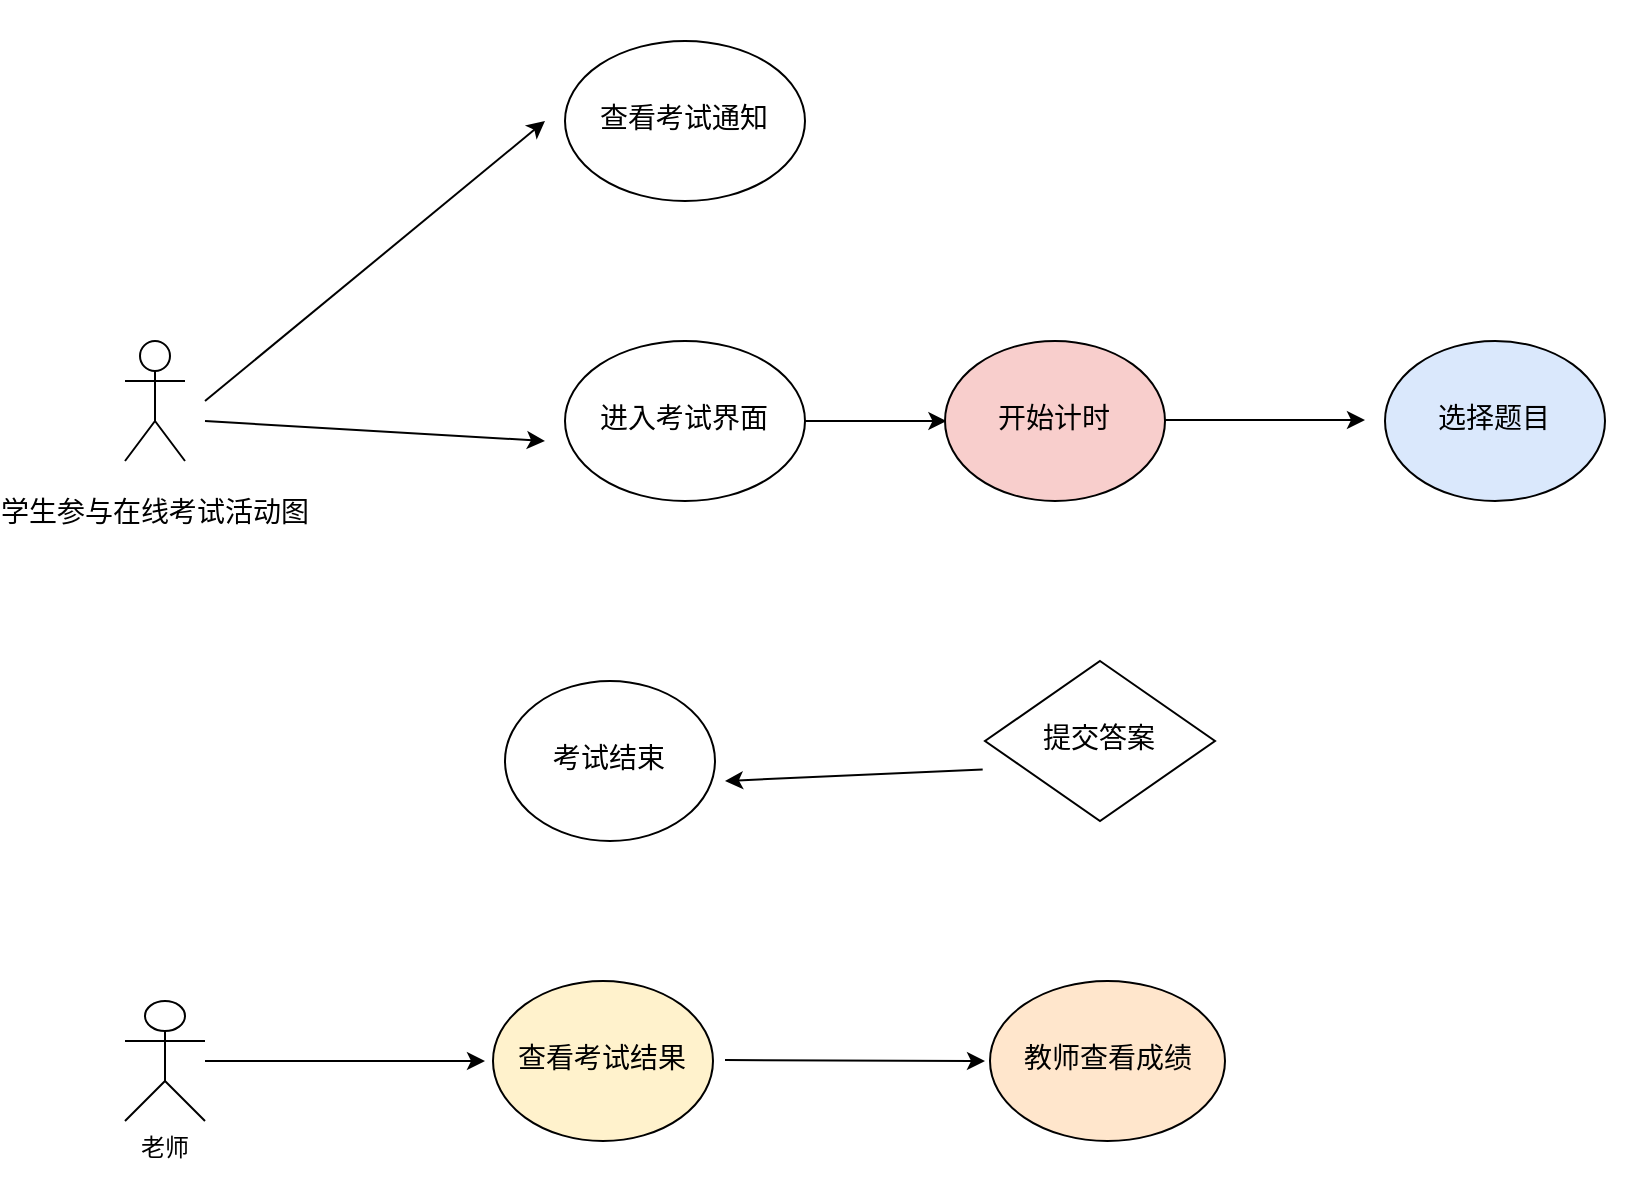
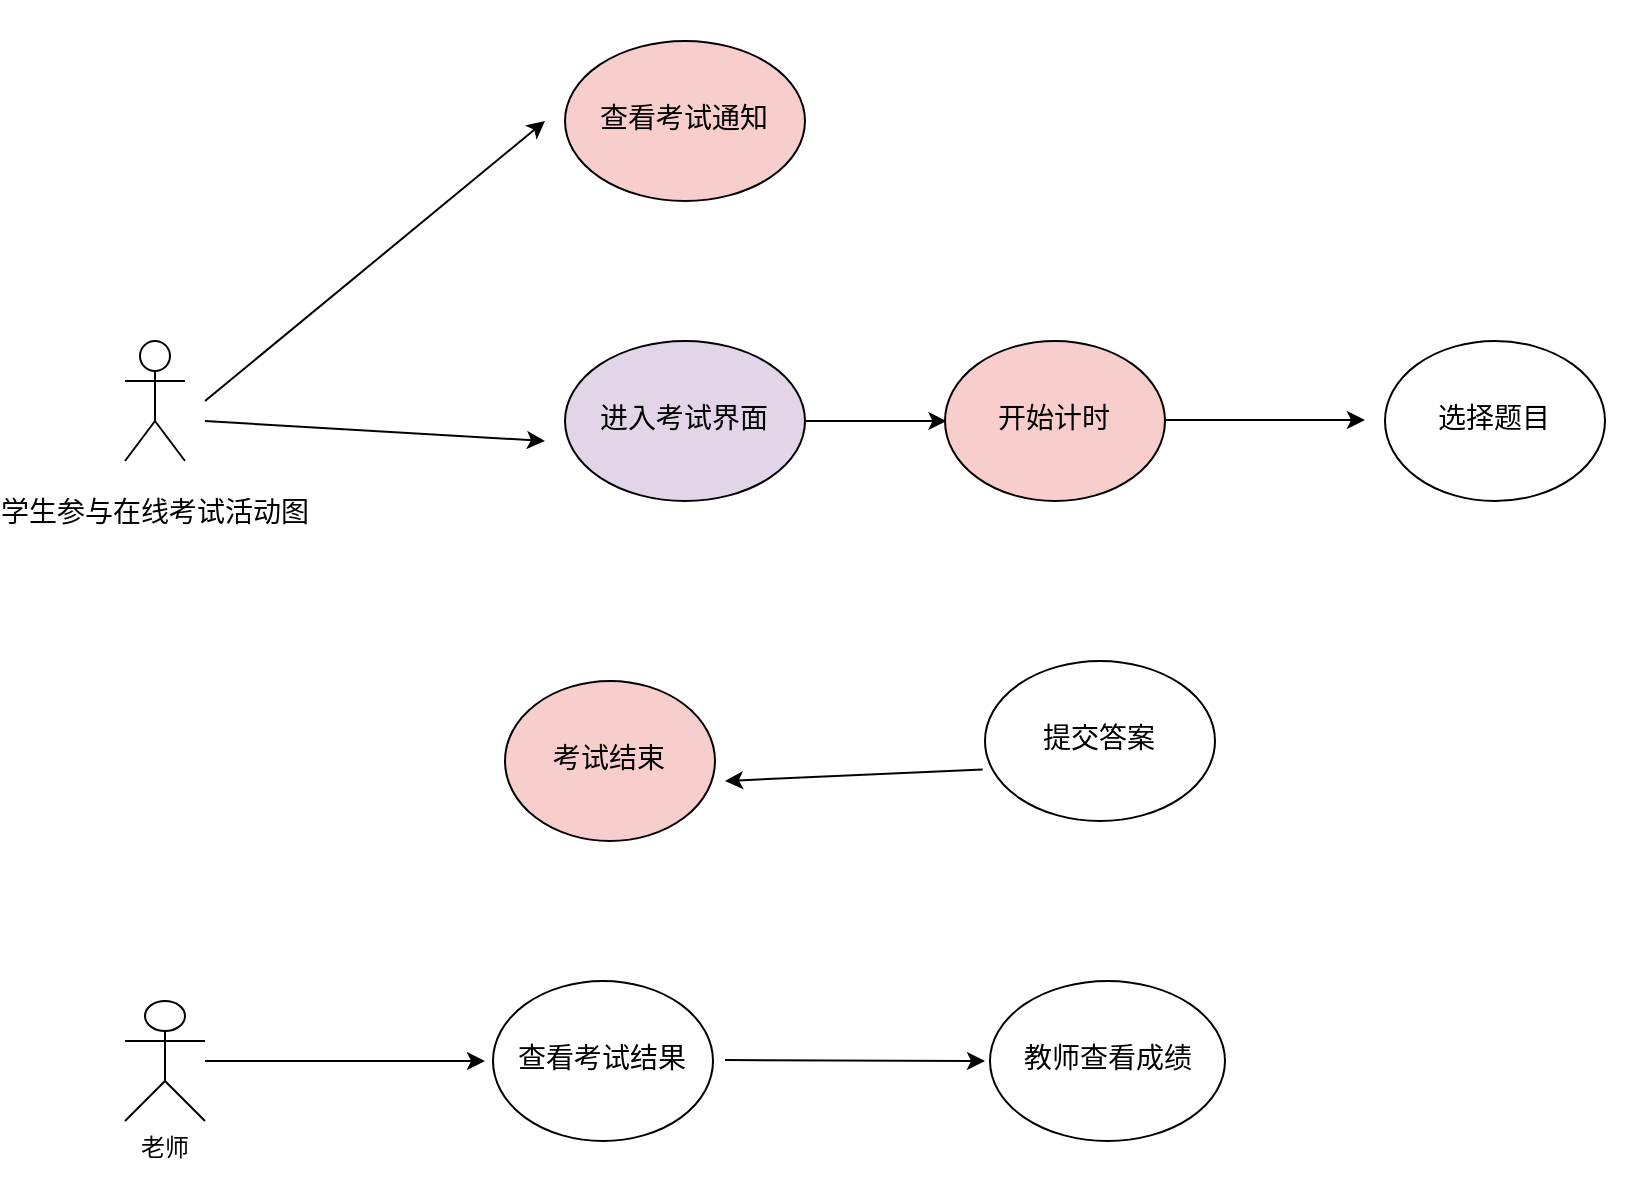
node "查看考试通知": fillcolor #ffffff -> #f8cecc
node "进入考试界面": fillcolor #ffffff -> #e1d5e7
node "选择题目": fillcolor #dae8fc -> #ffffff
node "提交答案": shape diamond -> ellipse
node "考试结束": fillcolor #ffffff -> #f8cecc
node "查看考试结果": fillcolor #fff2cc -> #ffffff
node "教师查看成绩": fillcolor #ffe6cc -> #ffffff
